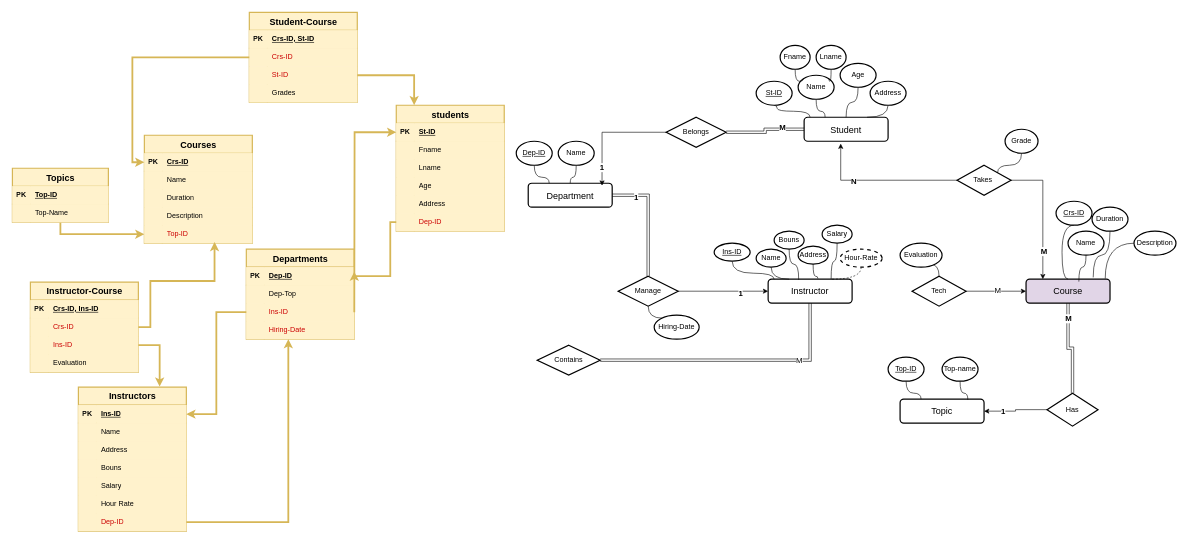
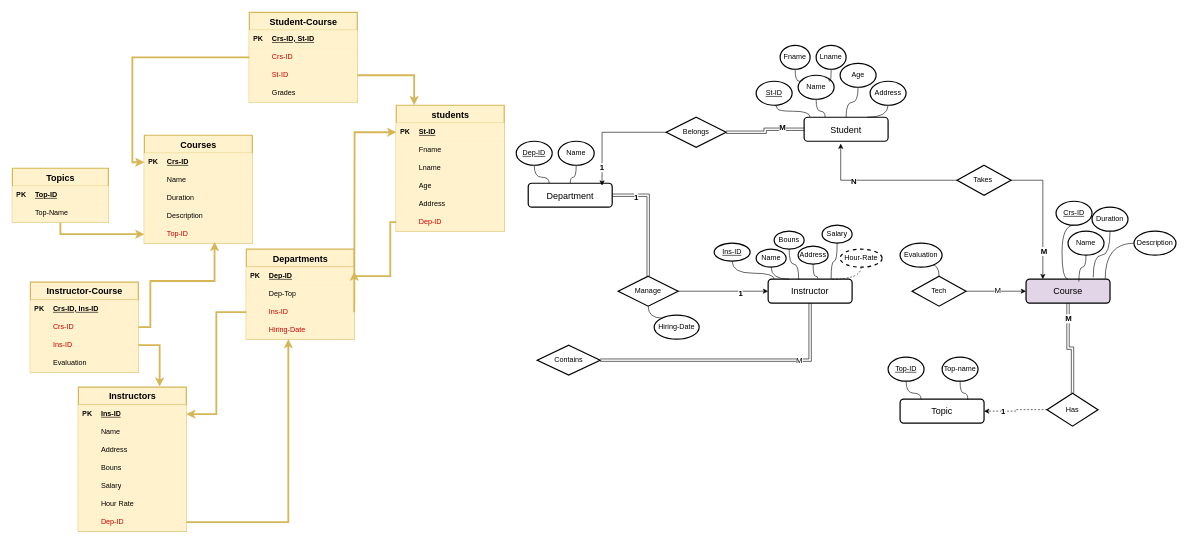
node "Grade": removed
edge "Grade" -- "Takes": removed
edge "Has" -> "Topic": style solid -> dashed
